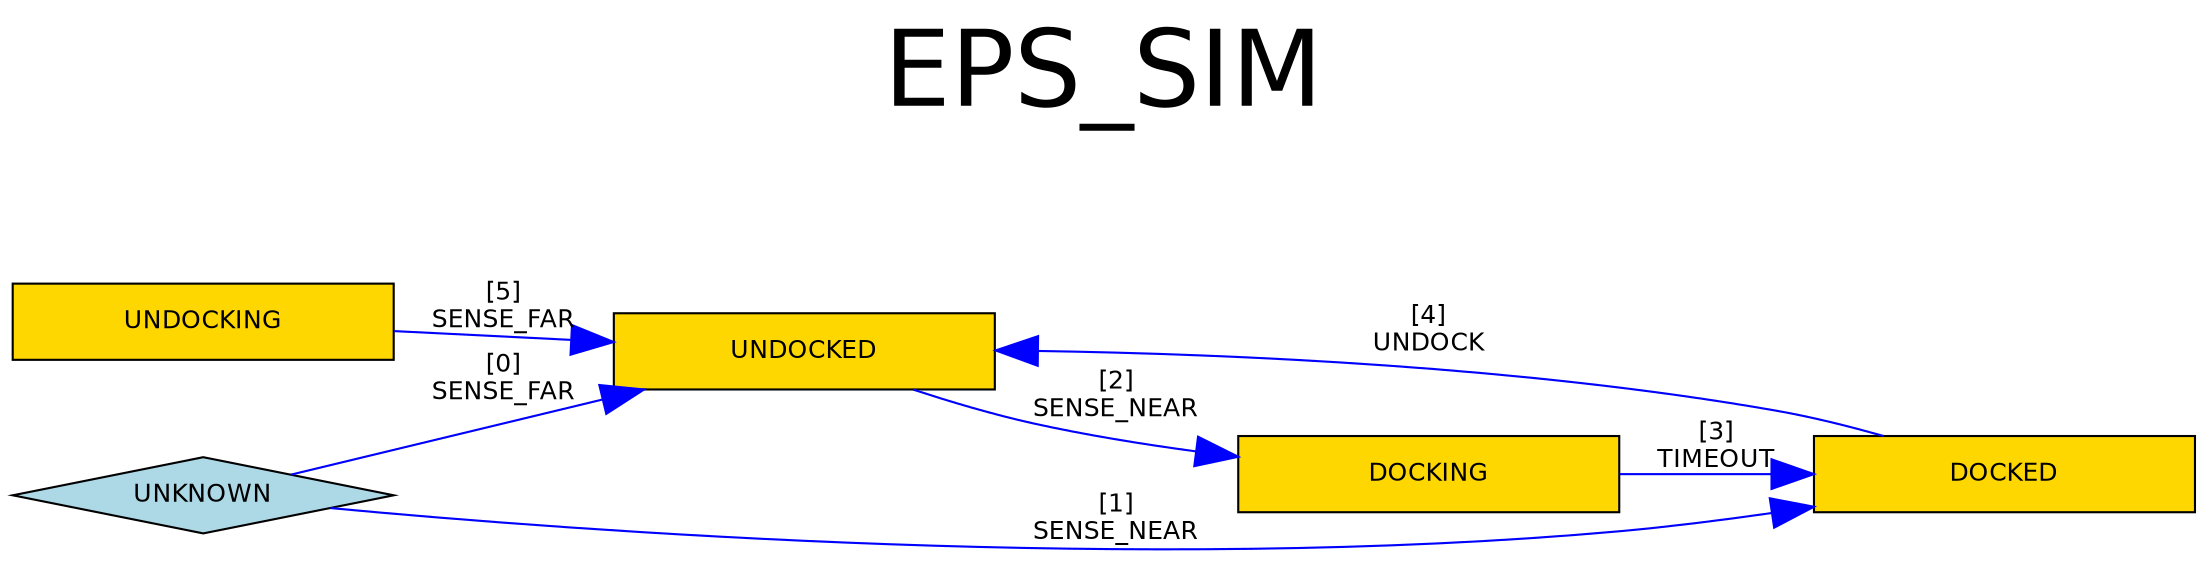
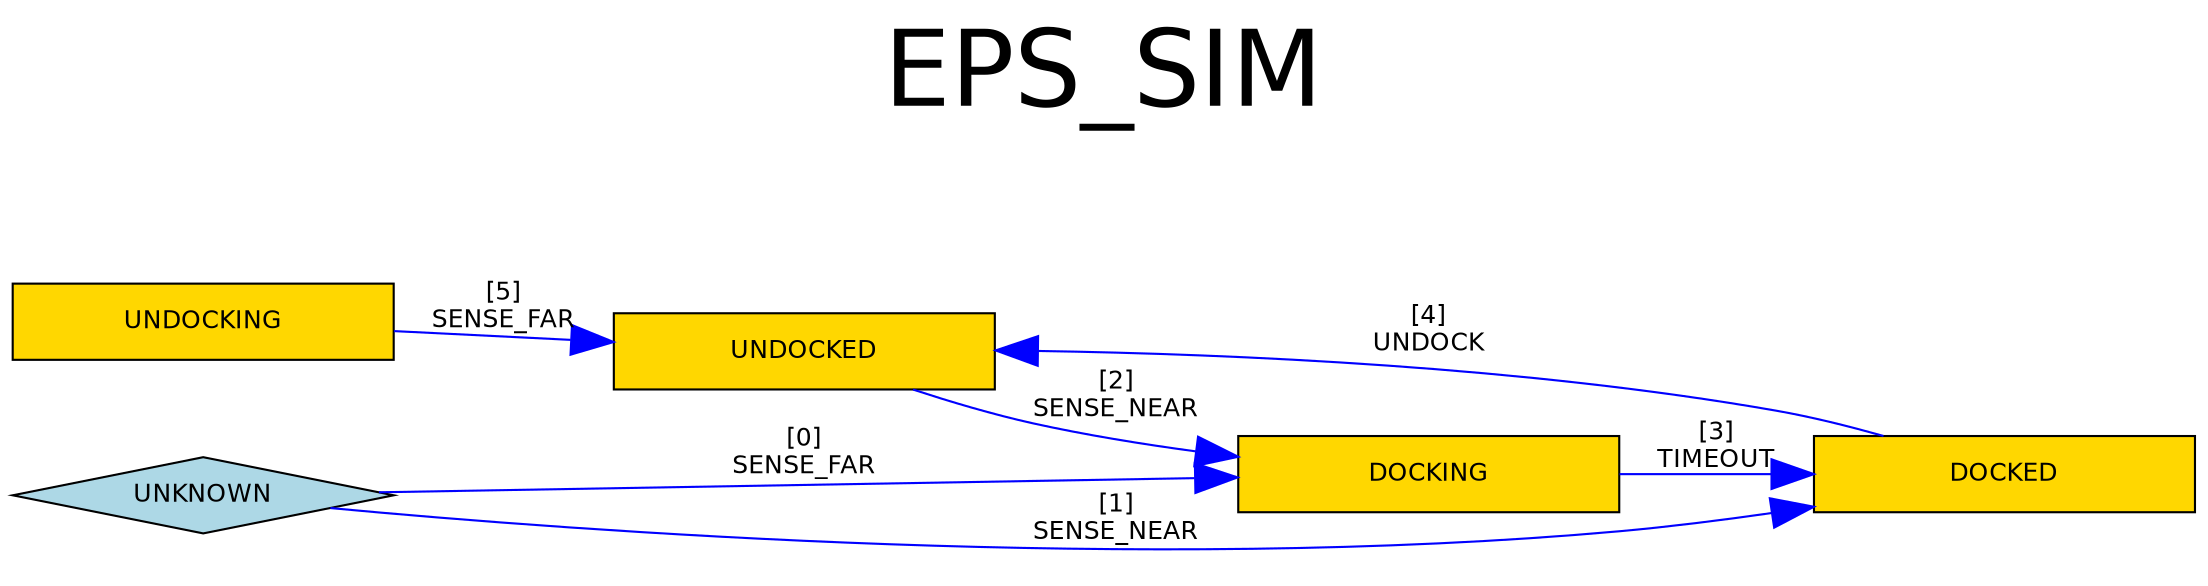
edge "UNKNOWN" -> "UNDOCKED": now "UNKNOWN" -> "DOCKING"
